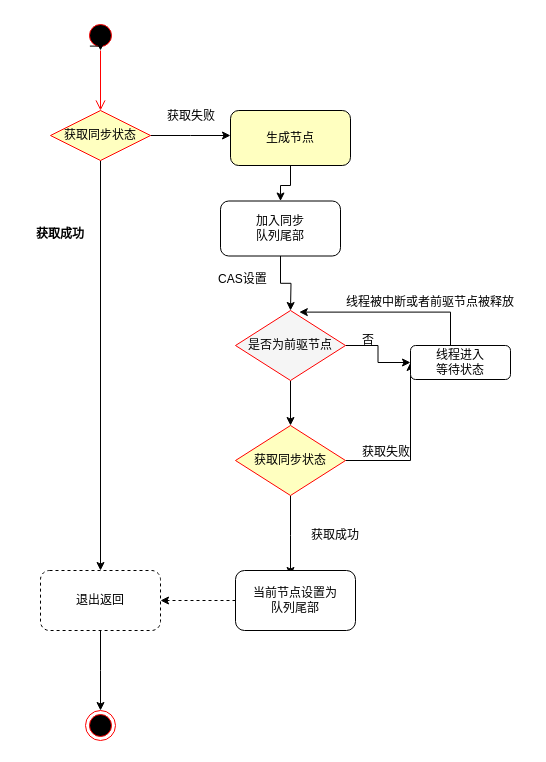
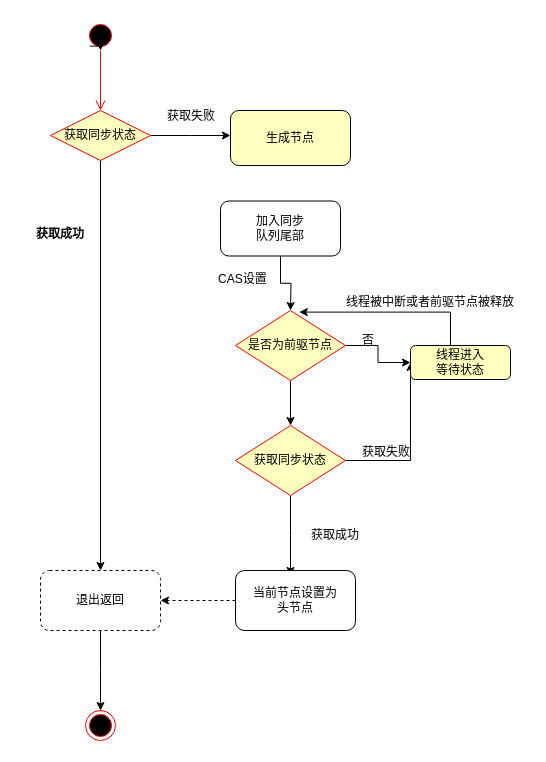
edge "生成节点" -> "加入同步 队列尾部": removed
node "是否为前驱节点": fillcolor #f5f5f5 -> #ffffc0
node "线程进入 等待状态": fillcolor #ffffff -> #ffffc0
node "当前节点设置为 队列尾部": label "当前节点设置为 队列尾部" -> "当前节点设置为 头节点"
